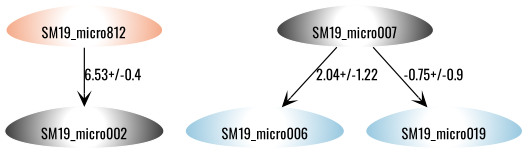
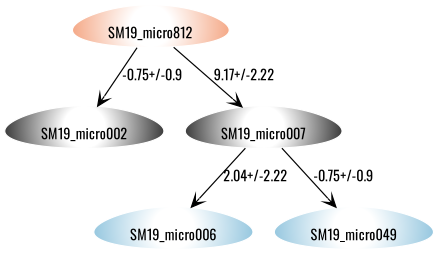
edge "SM19_micro812" -> "SM19_micro007": added, label "9.17+/-2.22"
edge "SM19_micro812" -> "SM19_micro002": label "6.53+/-0.4" -> "-0.75+/-0.9"
edge "SM19_micro007" -> "SM19_micro006": label "2.04+/-1.22" -> "2.04+/-2.22"
node "SM19_micro019": label "SM19_micro019" -> "SM19_micro049"
